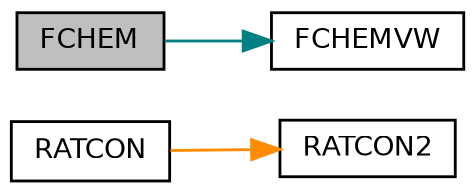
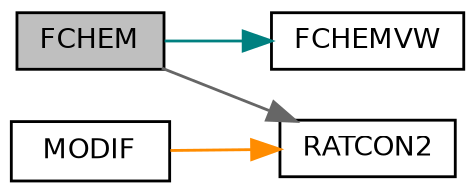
edge "FCHEM" -> "RATCON2": added
node "RATCON": label "RATCON" -> "MODIF"
